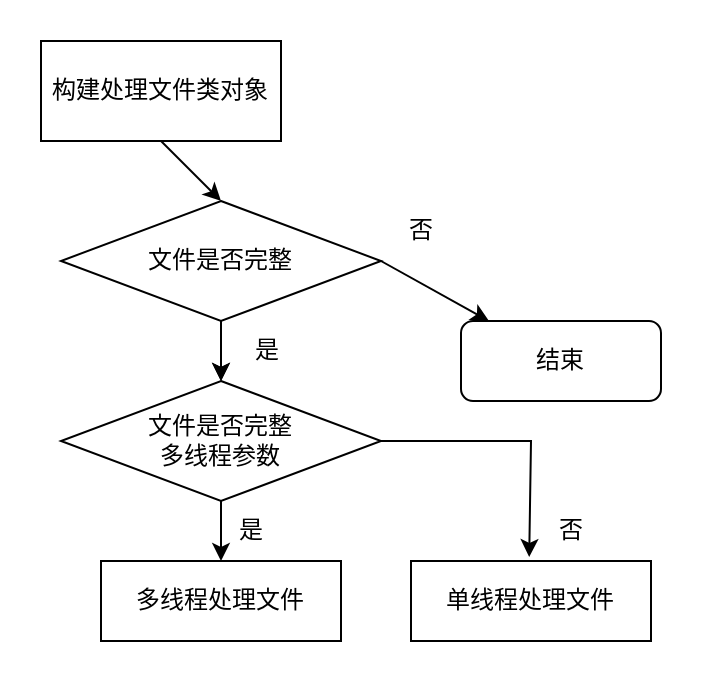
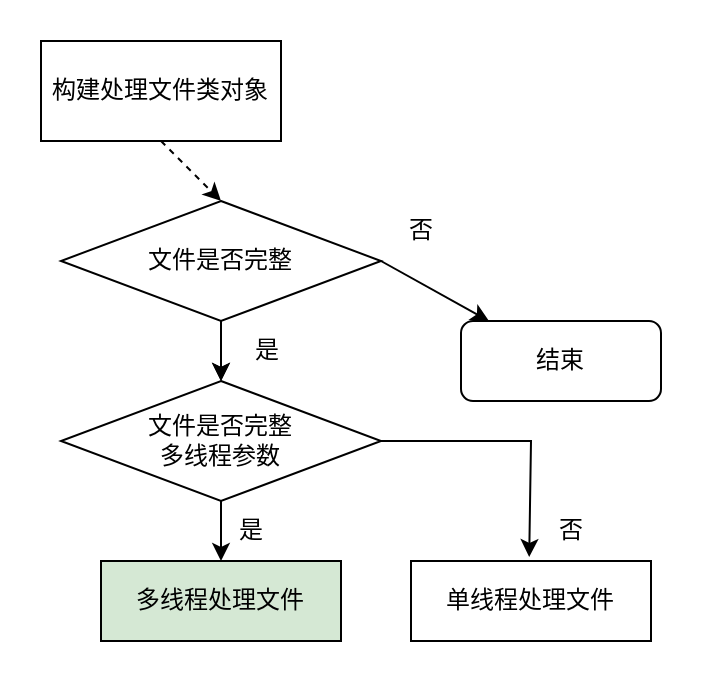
edge "构建处理文件类对象" -> "文件是否完整": style solid -> dashed
node "多线程处理文件": fillcolor #ffffff -> #d5e8d4
